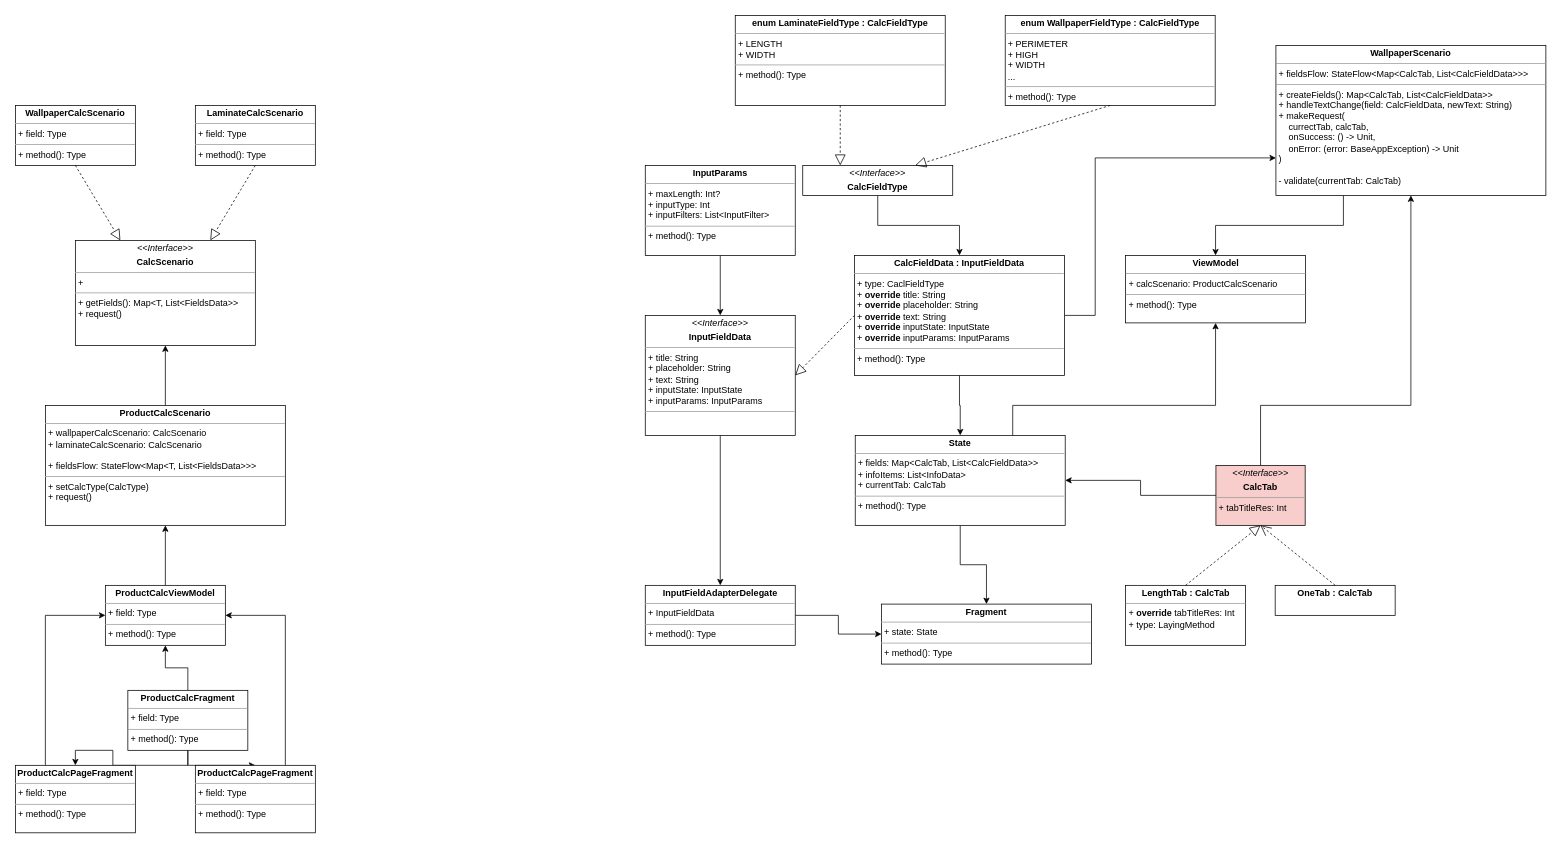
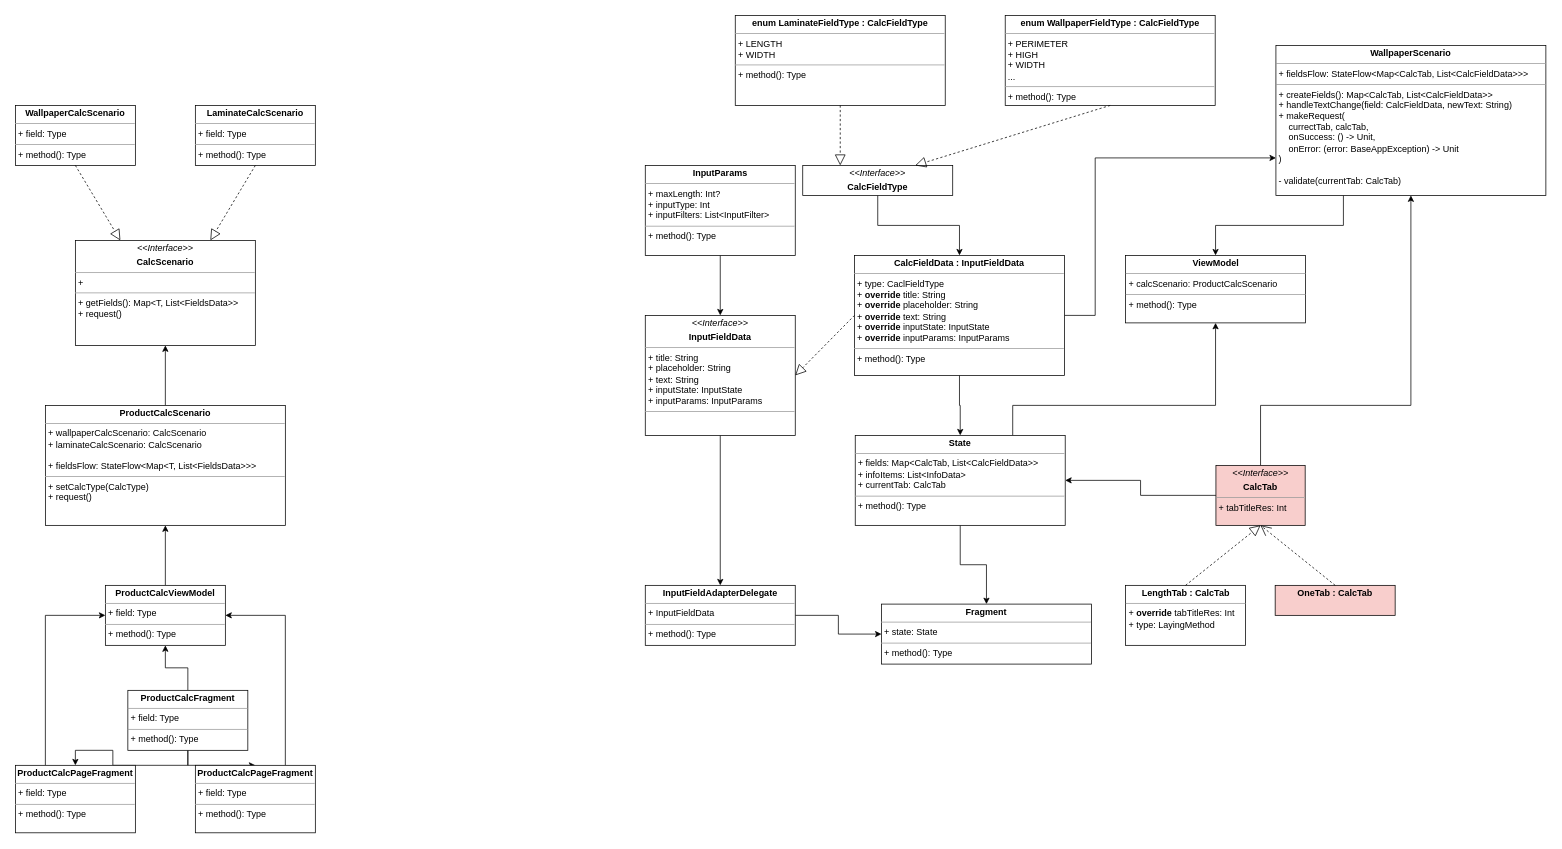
node "OneTab : CalcTab": fillcolor #ffffff -> #f8cecc
